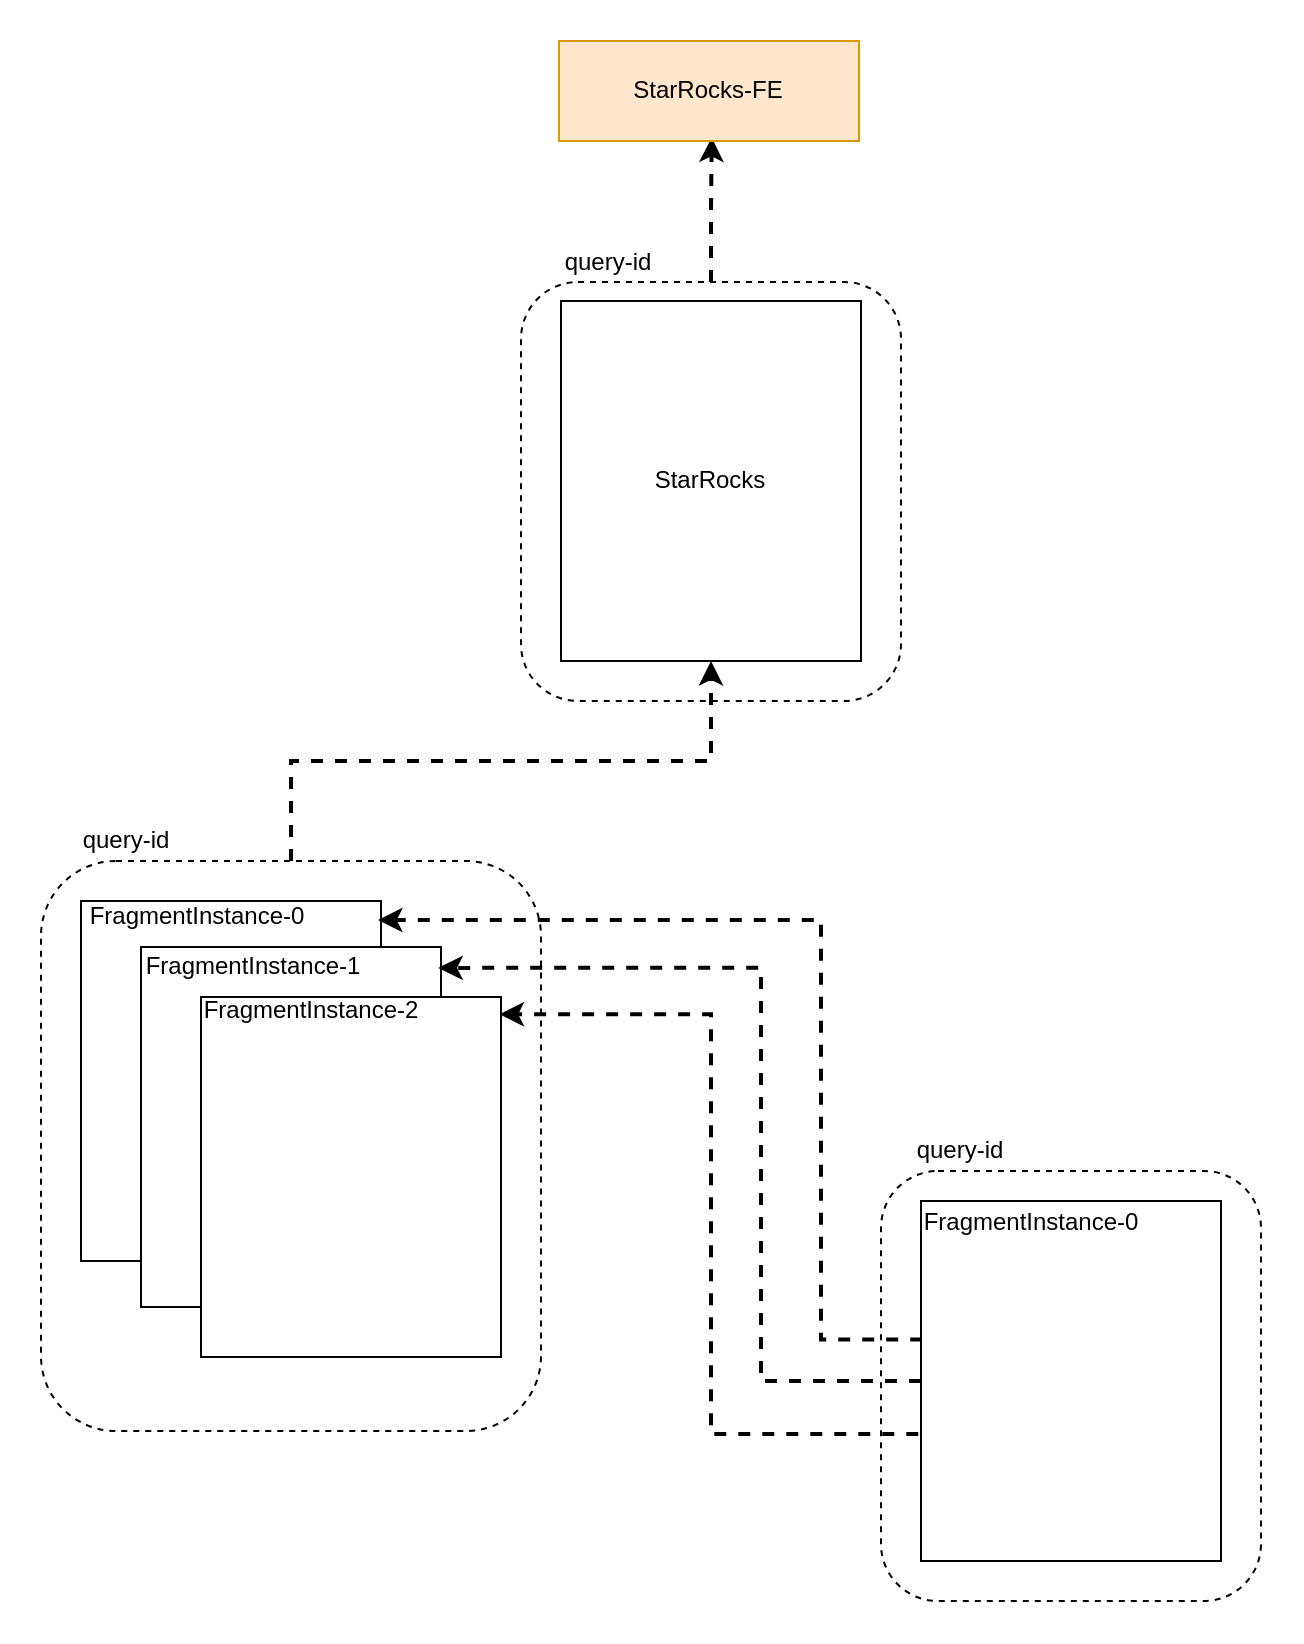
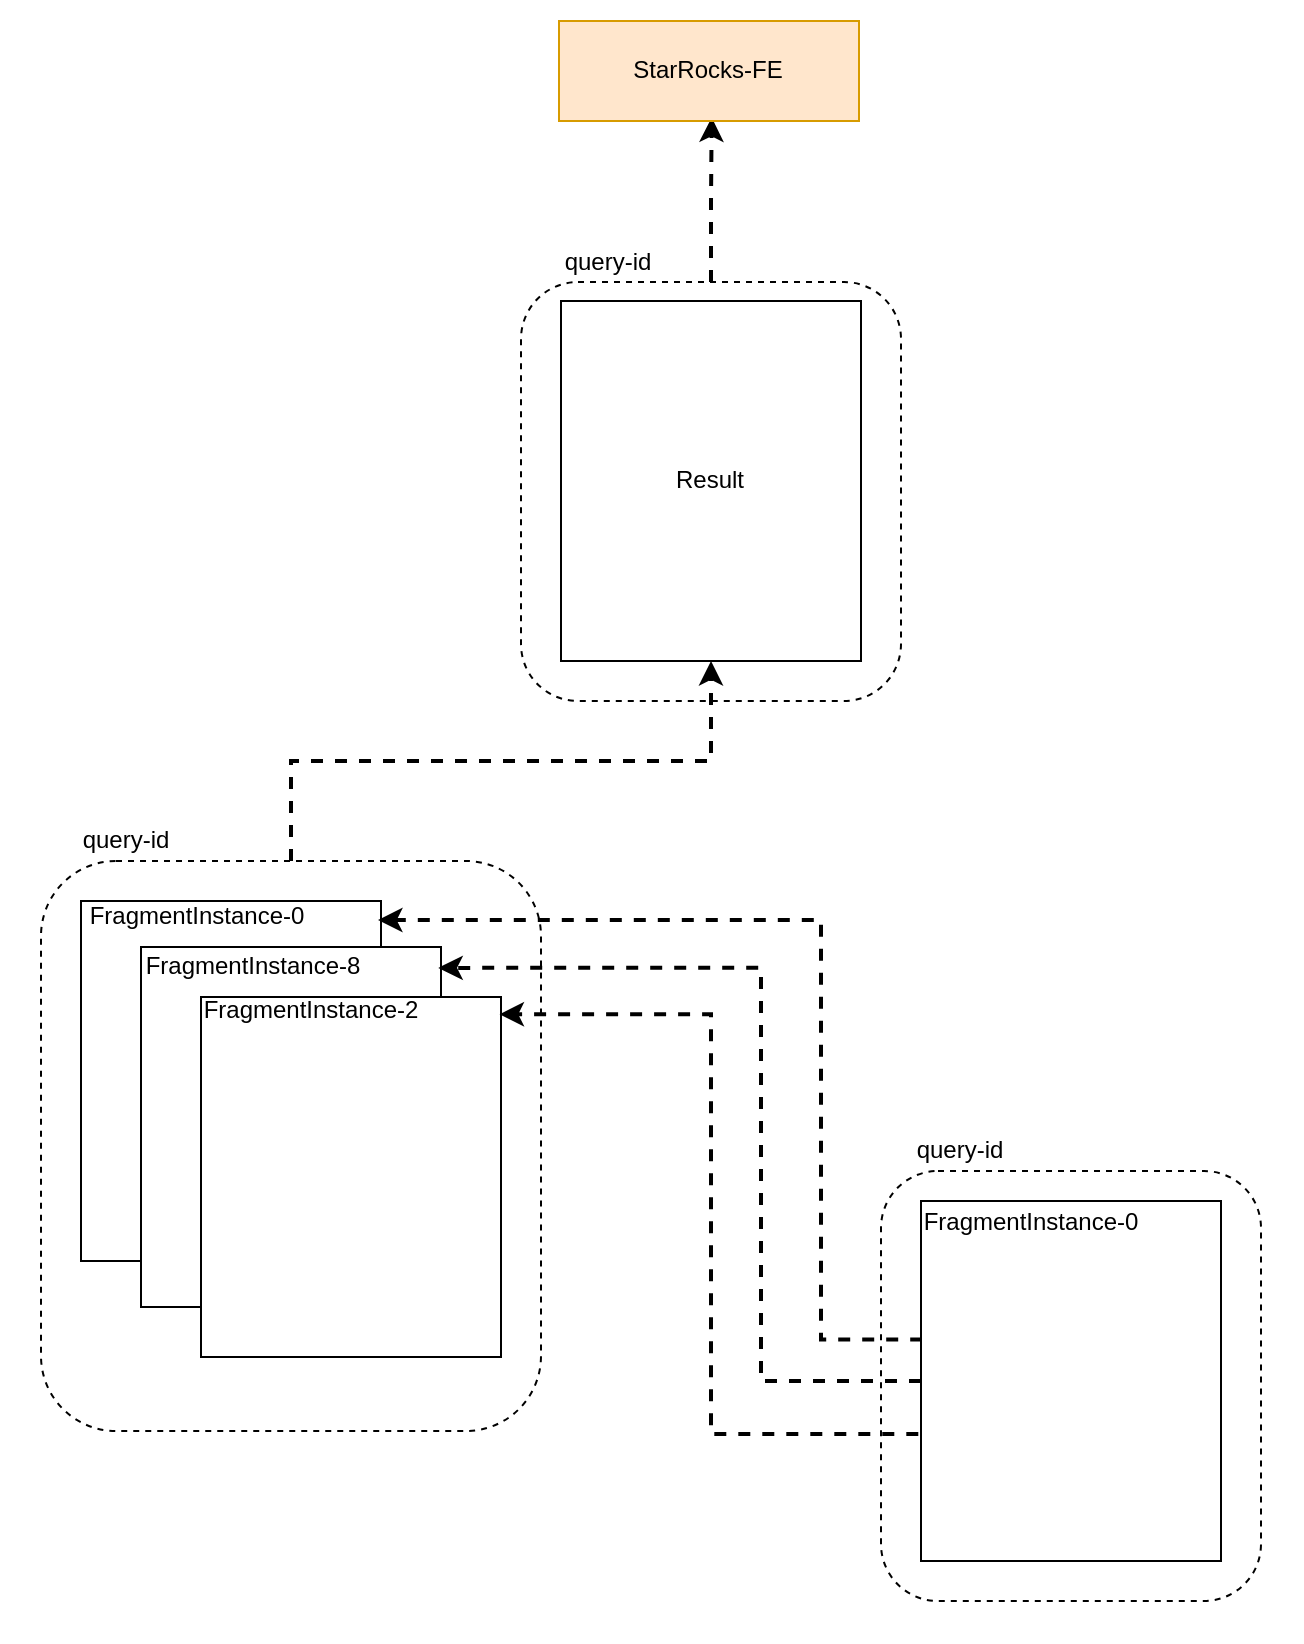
node "StarRocks-FE": moved (709, 91) -> (709, 71)
node "StarRocks": label "StarRocks" -> "Result"
node "FragmentInstance-1": label "FragmentInstance-1" -> "FragmentInstance-8"
